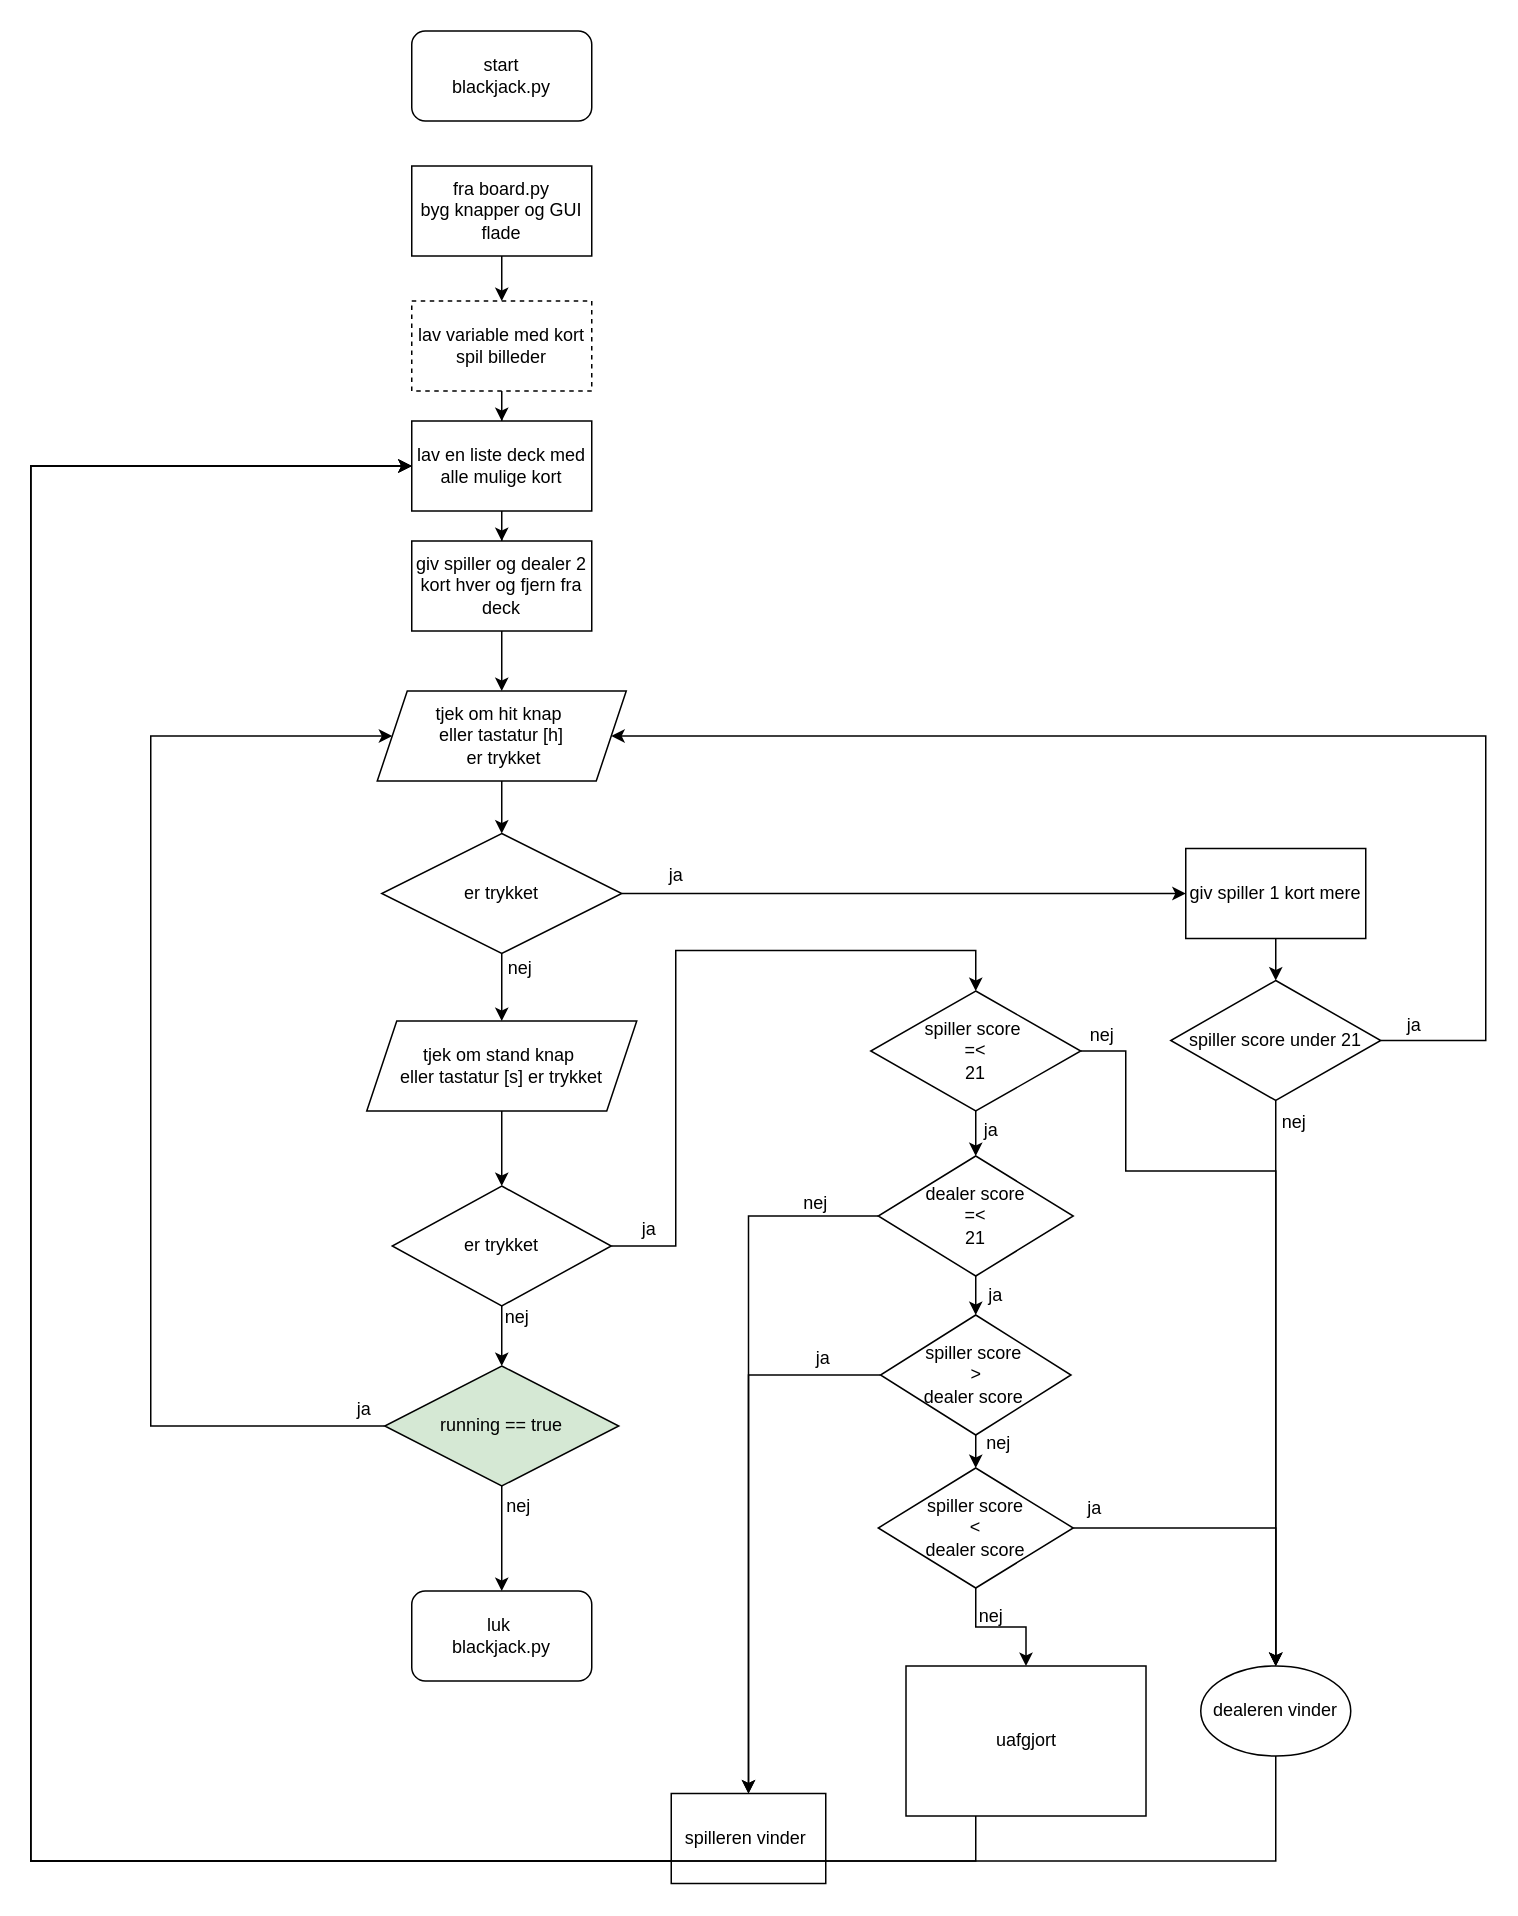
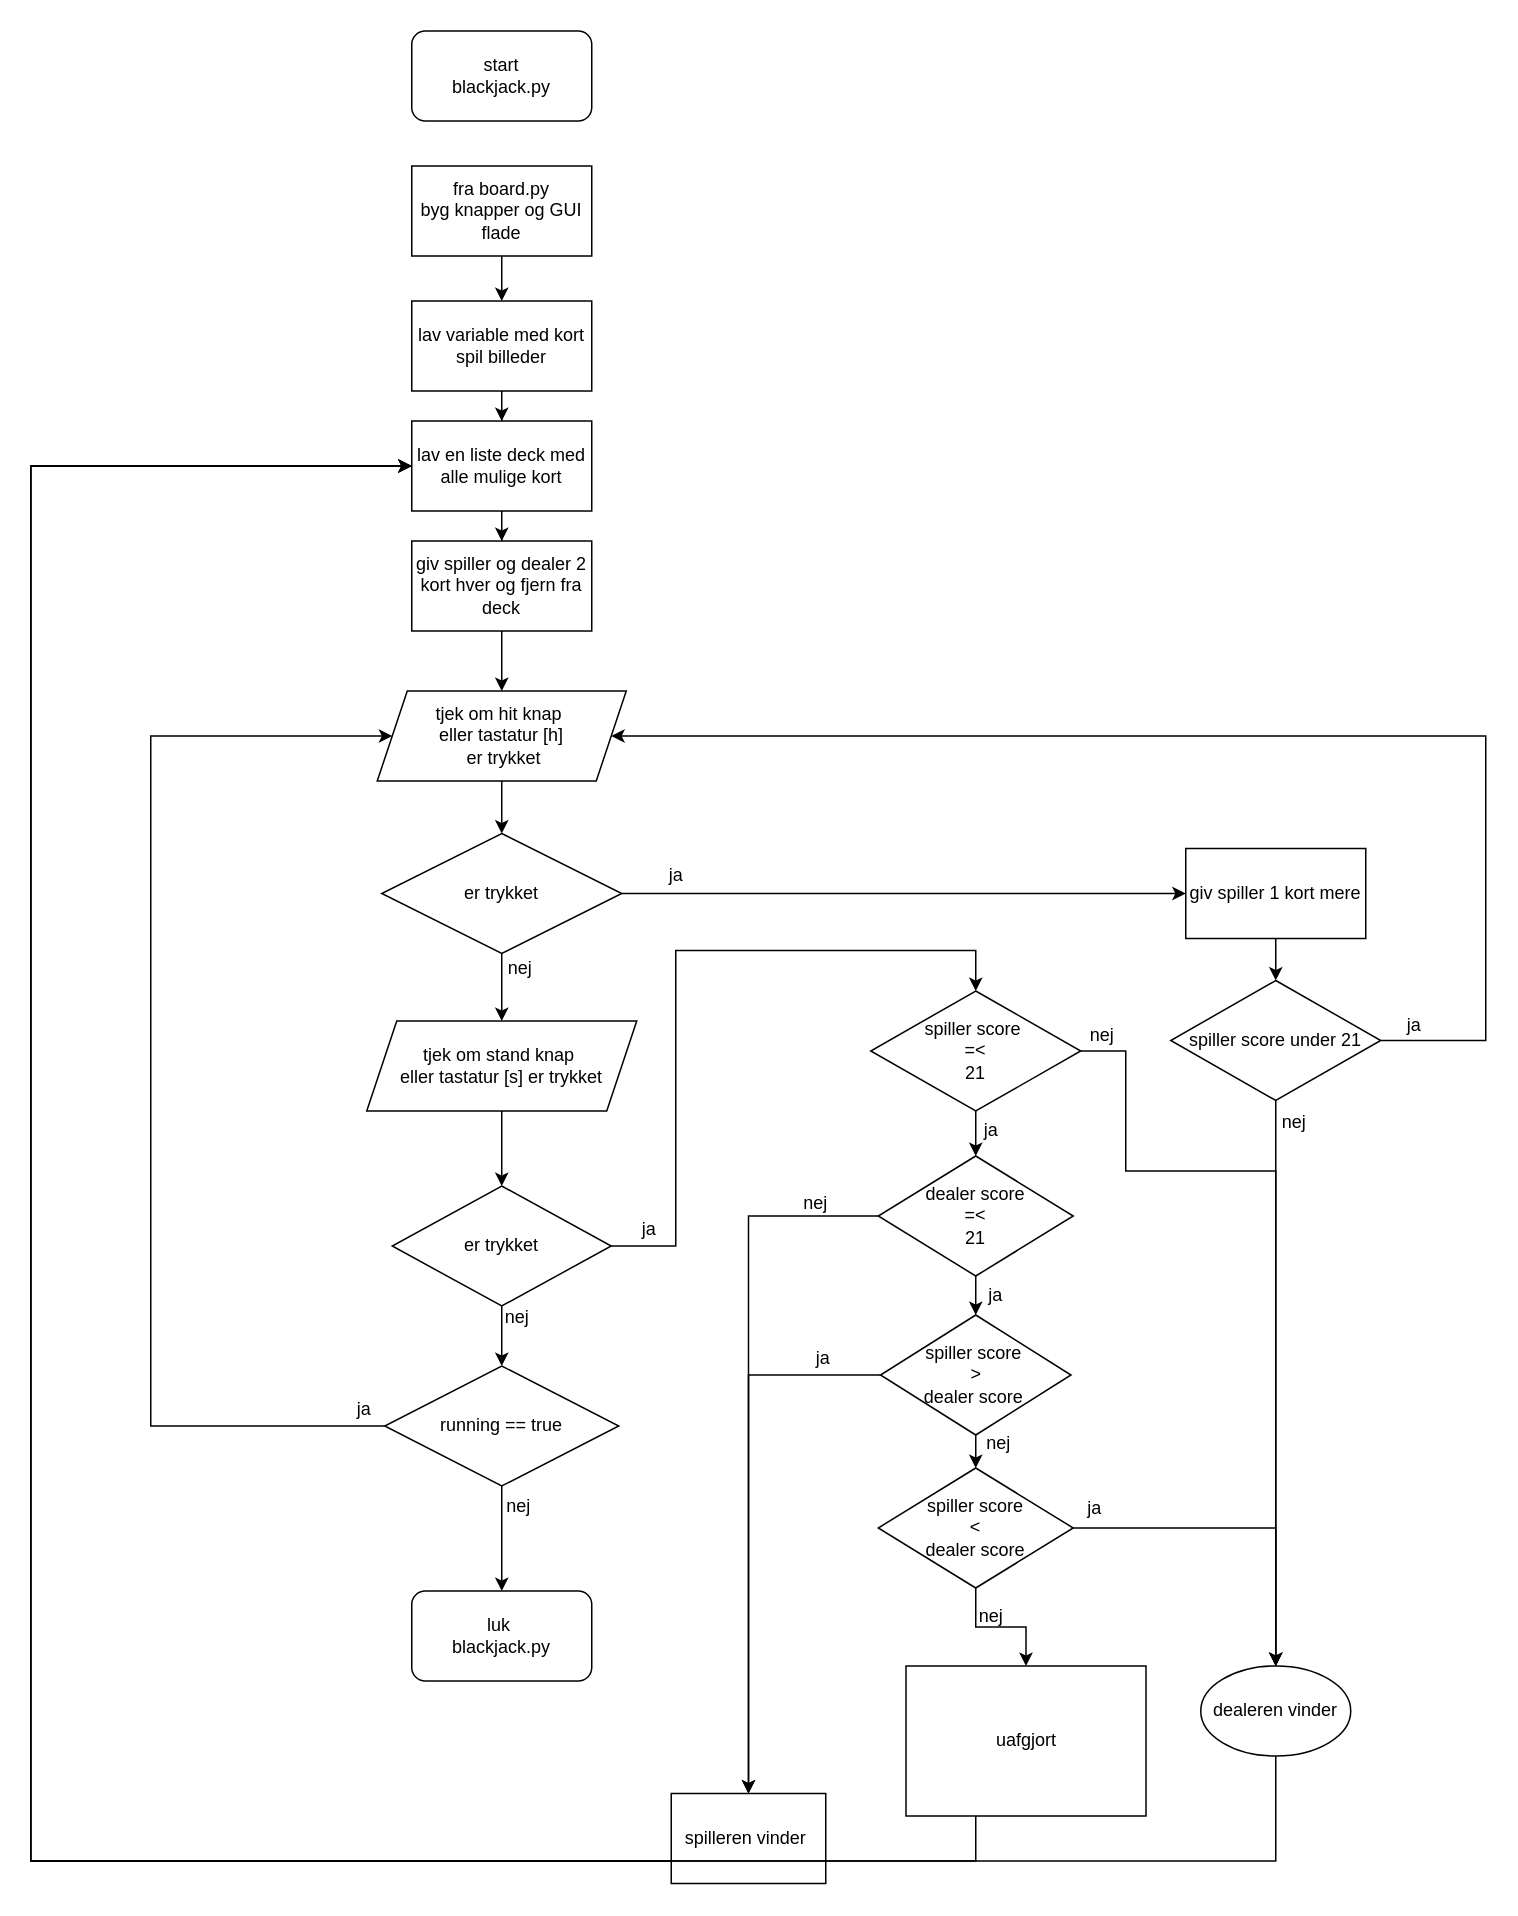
node "lav variable med kort spil billeder": style dashed -> solid
node "running == true": fillcolor #d5e8d4 -> #ffffff
